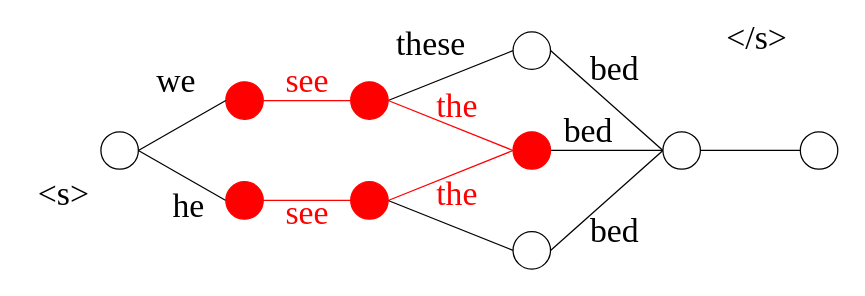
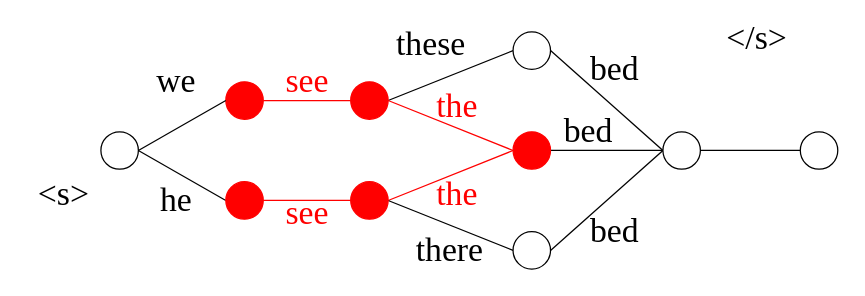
node "he": moved (188, 207) -> (176, 201)
node "there": added
